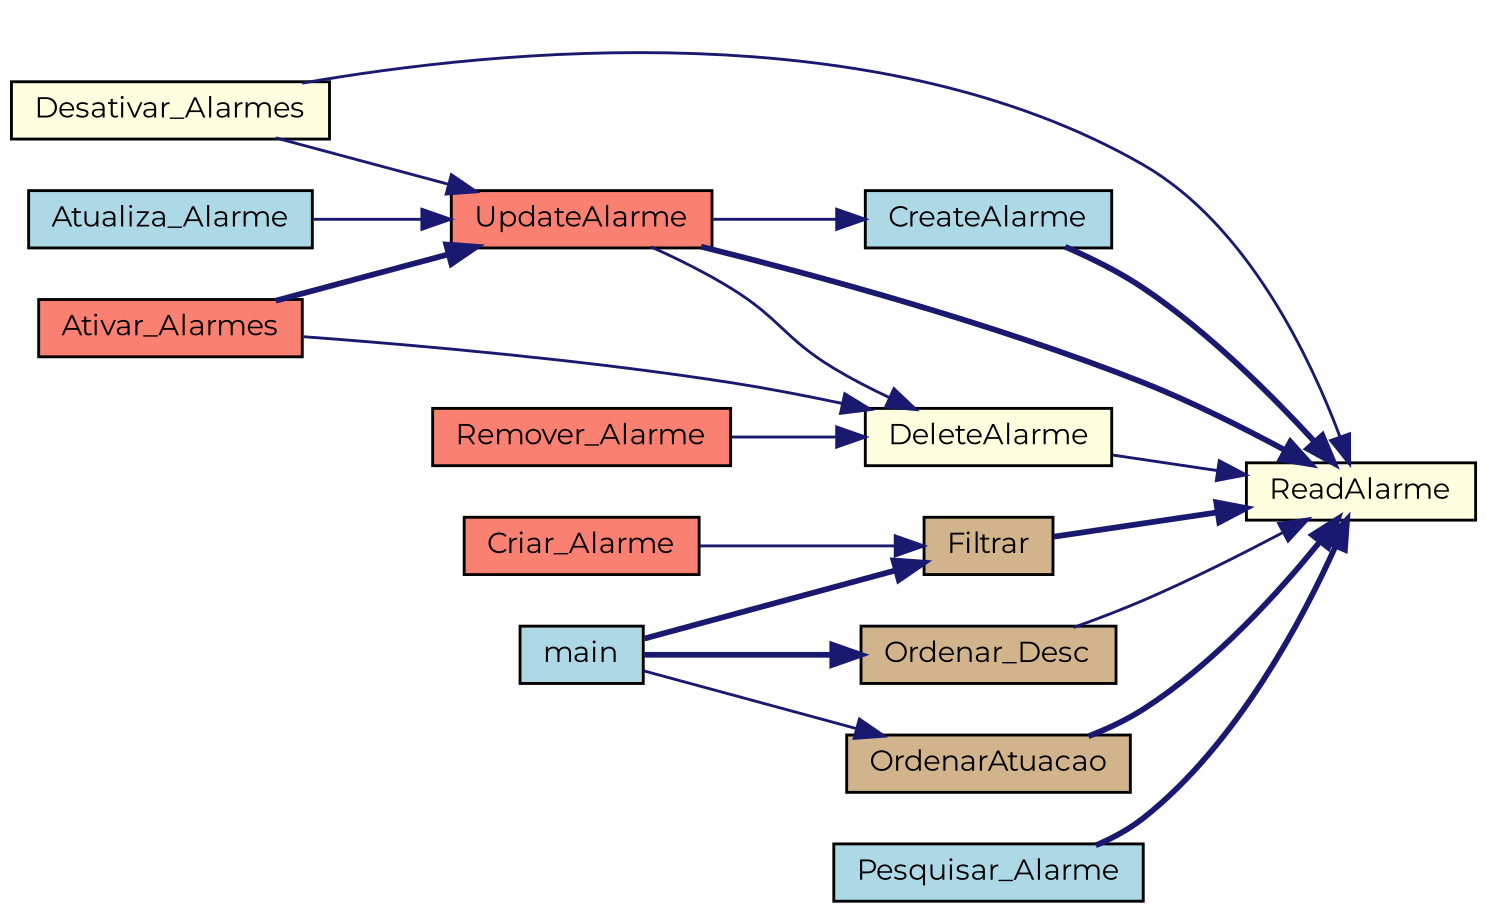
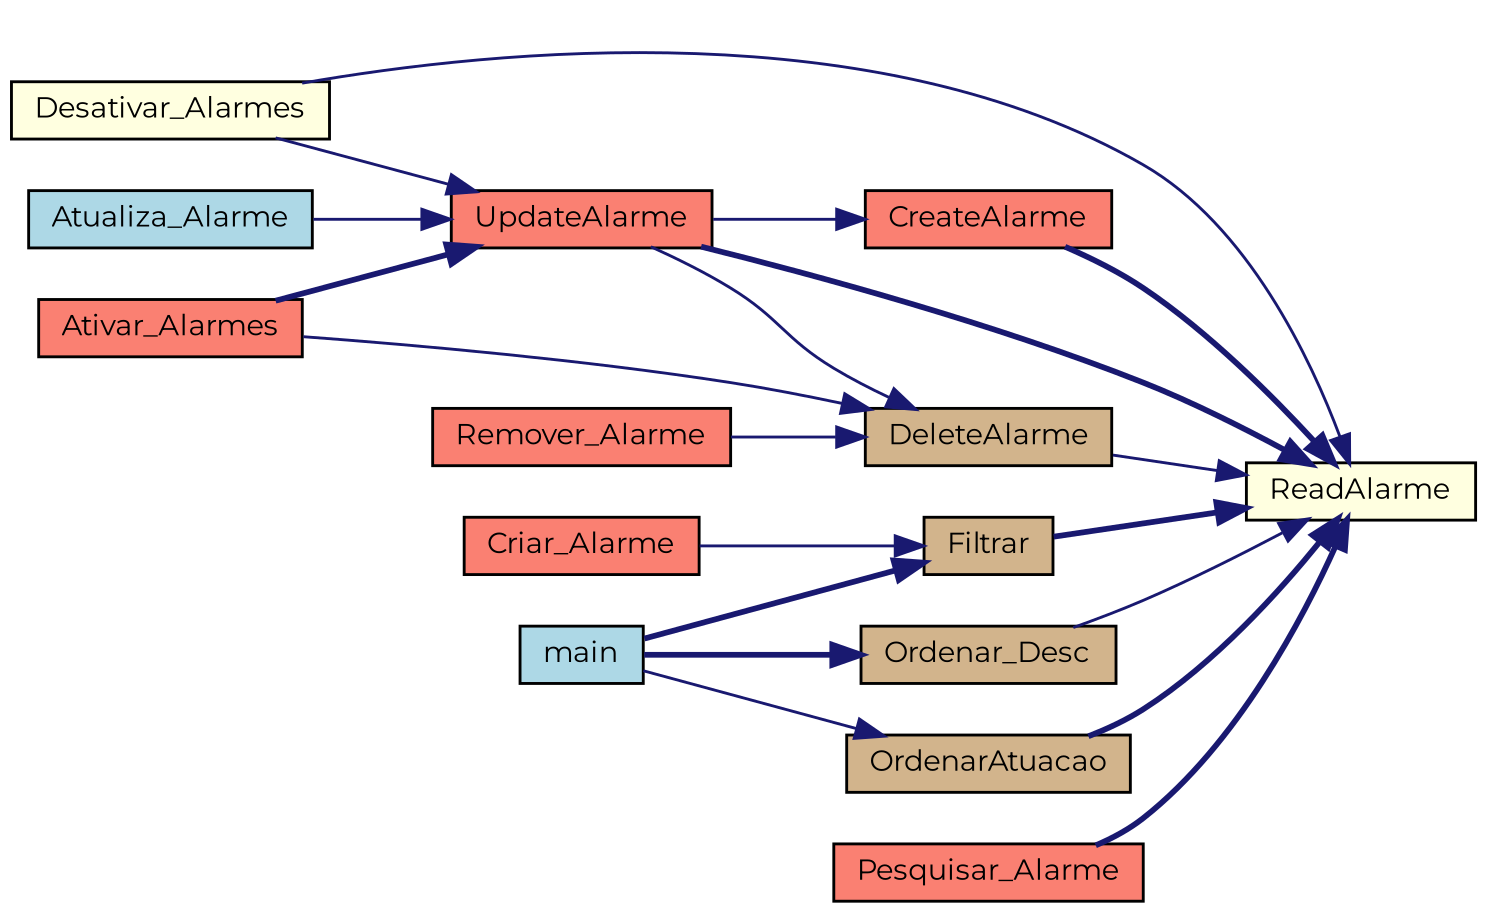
node "CreateAlarme": fillcolor lightblue -> salmon
node "DeleteAlarme": fillcolor lightyellow -> tan
node "Pesquisar_Alarme": fillcolor lightblue -> salmon
